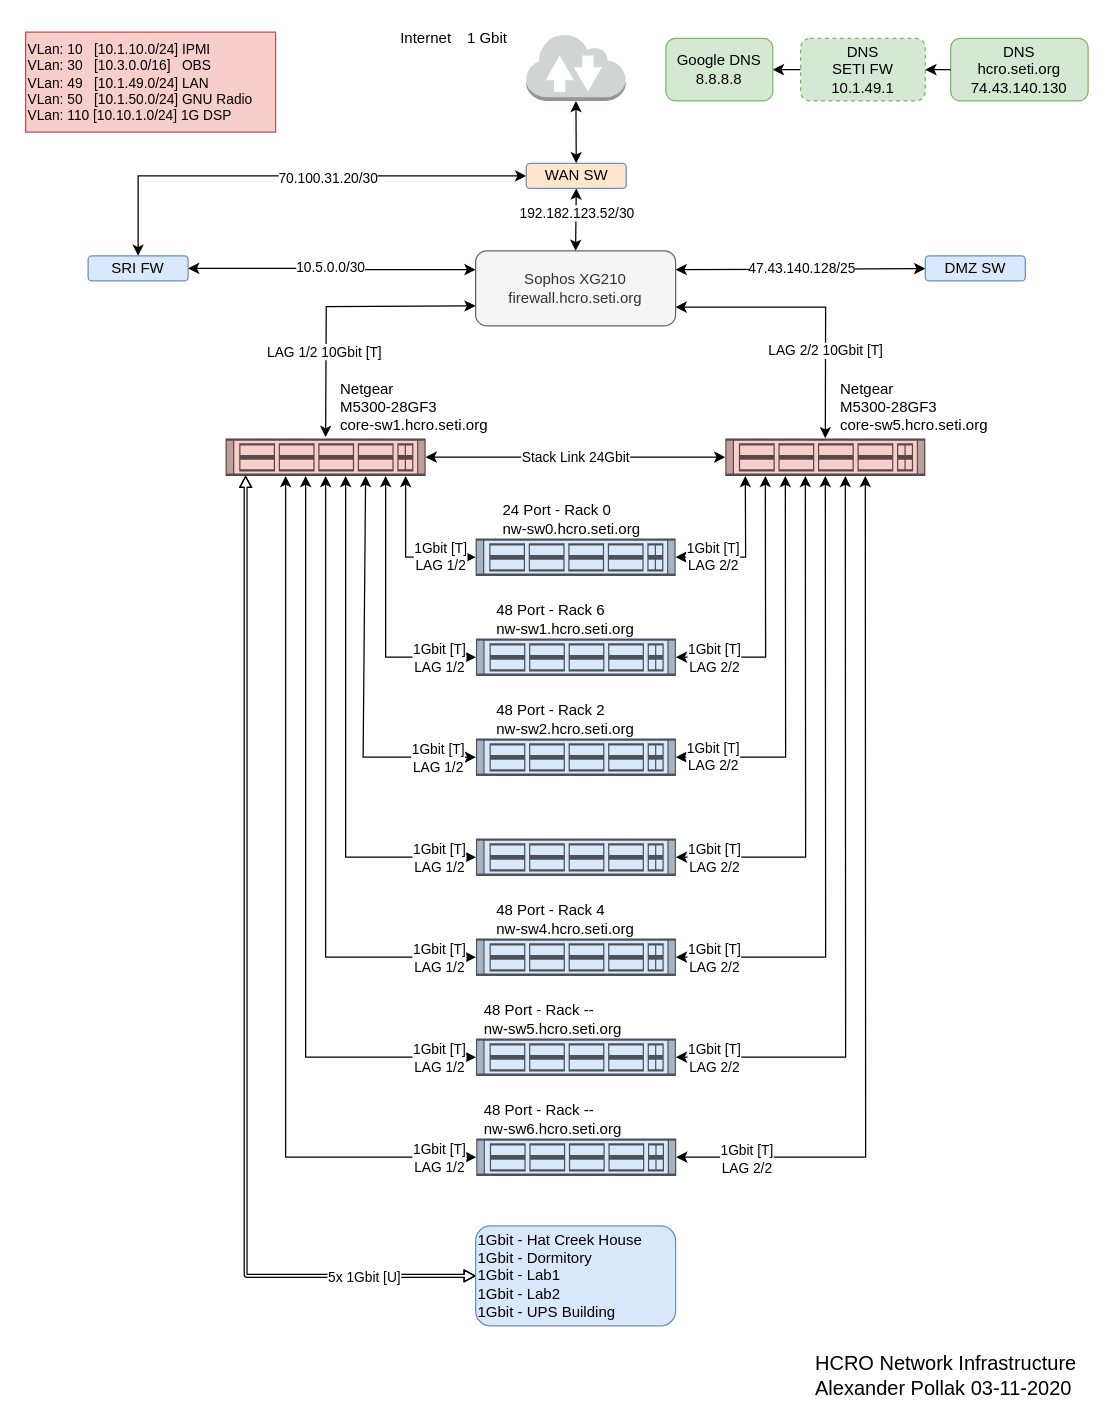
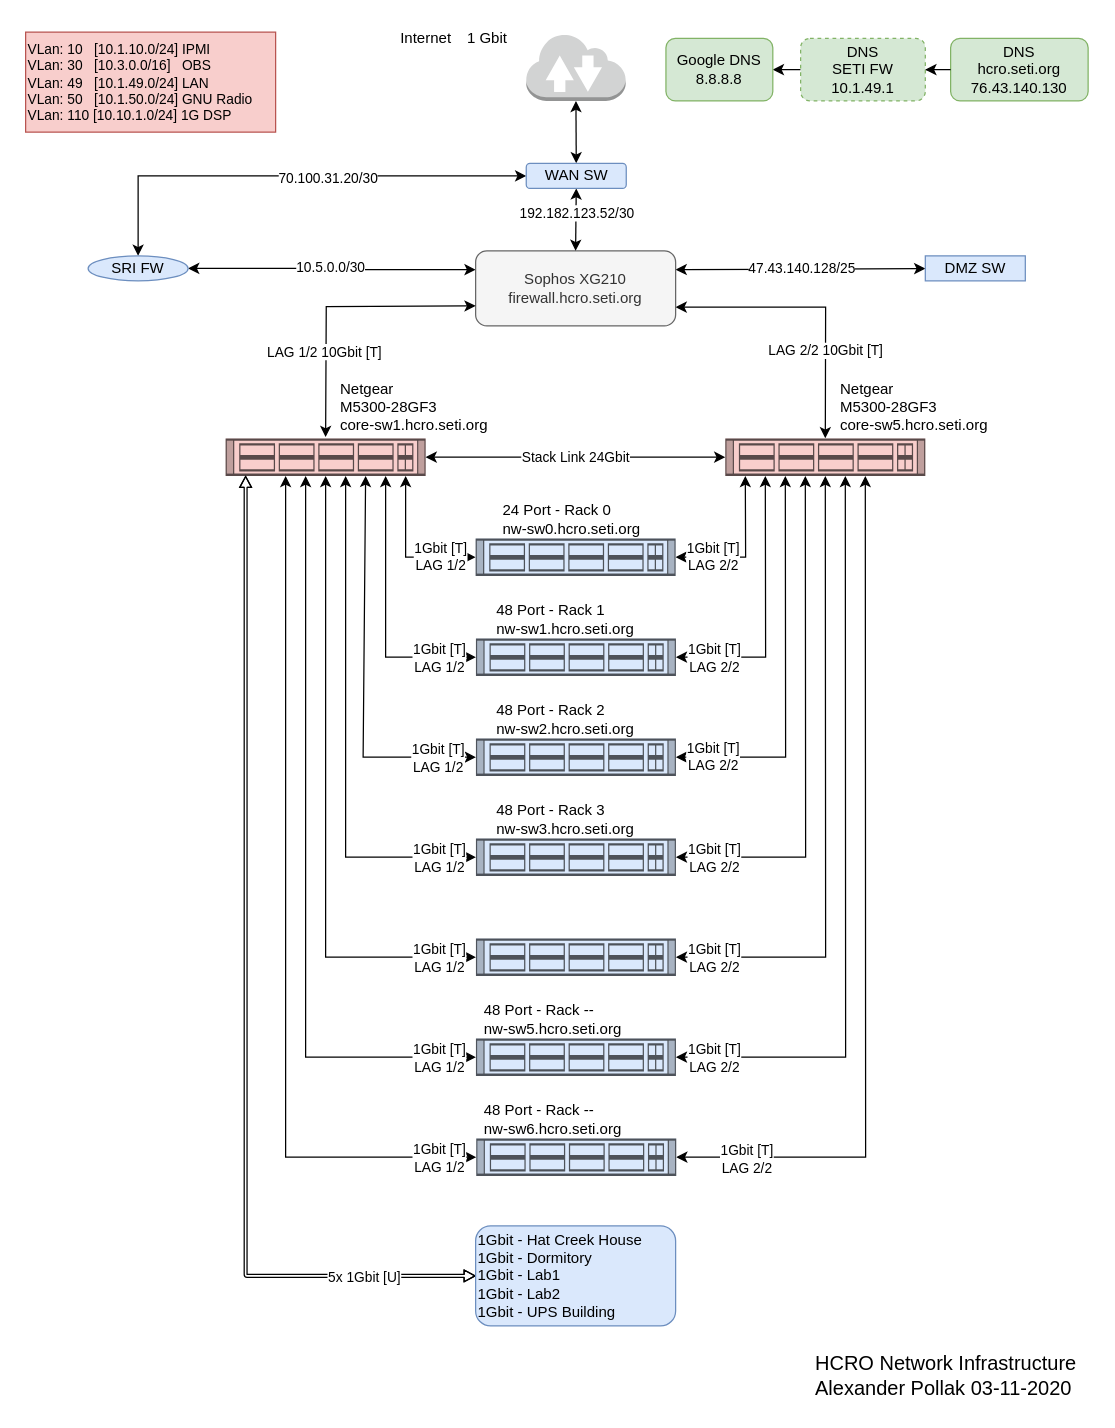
node "DNS hcro.seti.org 74.43.140.130": label "DNS hcro.seti.org 74.43.140.130" -> "DNS hcro.seti.org 76.43.140.130"
node "WAN SW": fillcolor #ffe6cc -> #dae8fc
node "SRI FW": shape rounded rectangle -> ellipse
node "DMZ SW": shape rounded rectangle -> rectangle
node "48 Port - Rack 6 nw-sw1.hcro.seti.org": label "48 Port - Rack 6 nw-sw1.hcro.seti.org" -> "48 Port - Rack 1 nw-sw1.hcro.seti.org"
node "48 Port - Rack 3 nw-sw3.hcro.seti.org": added
node "48 Port - Rack 4 nw-sw4.hcro.seti.org": removed
